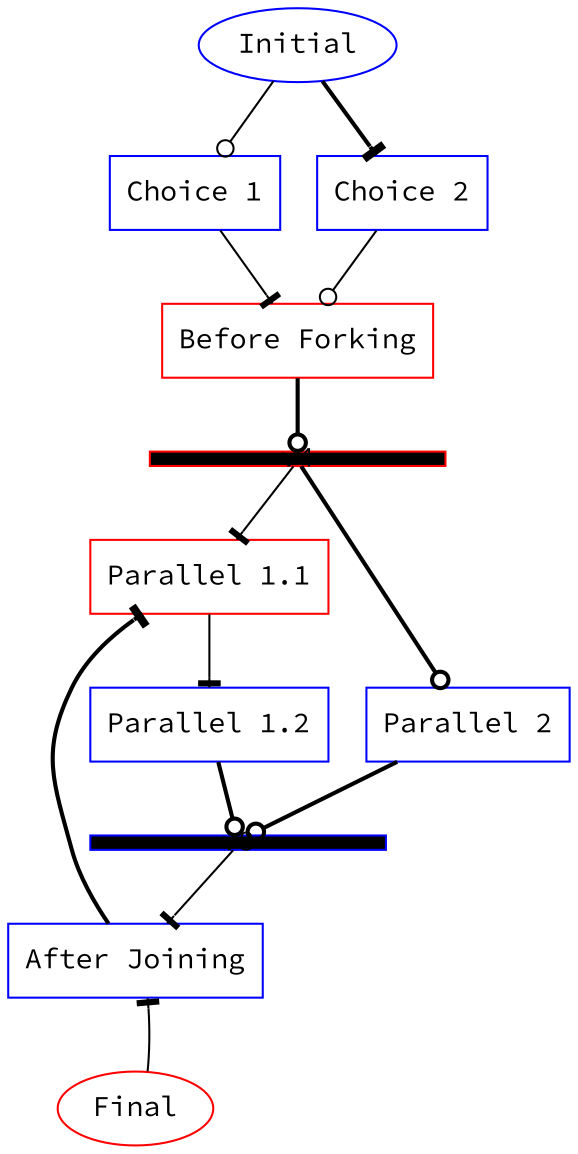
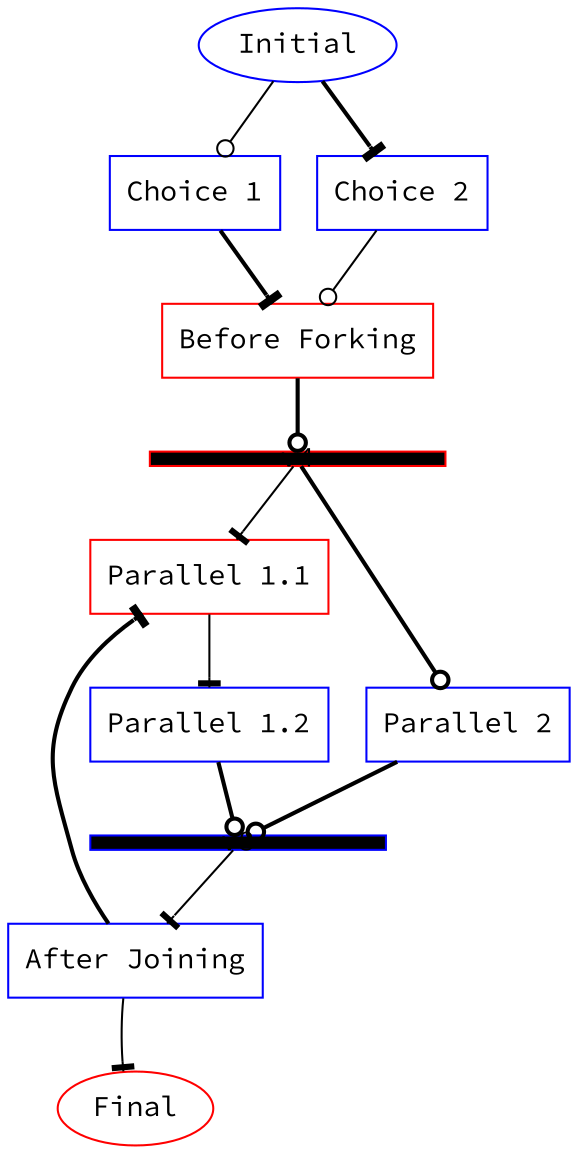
edge "Choice 1" -> "Before Forking": style solid -> bold
edge "Final" -> "After Joining": reversed
